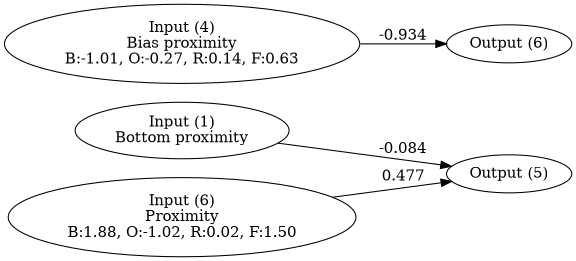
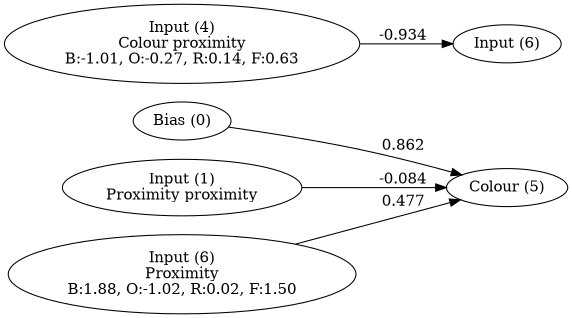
node "Input (4) Bias proximity B:-1.01, O:-0.27, R:0.14, F:0.63": label "Input (4) Bias proximity B:-1.01, O:-0.27, R:0.14, F:0.63" -> "Input (4) Colour proximity B:-1.01, O:-0.27, R:0.14, F:0.63"
node "Output (6)": label "Output (6)" -> "Input (6)"
node "Bias (0)": added
node "Input (1) Bottom proximity": label "Input (1) Bottom proximity" -> "Input (1) Proximity proximity"
node "Output (5)": label "Output (5)" -> "Colour (5)"
